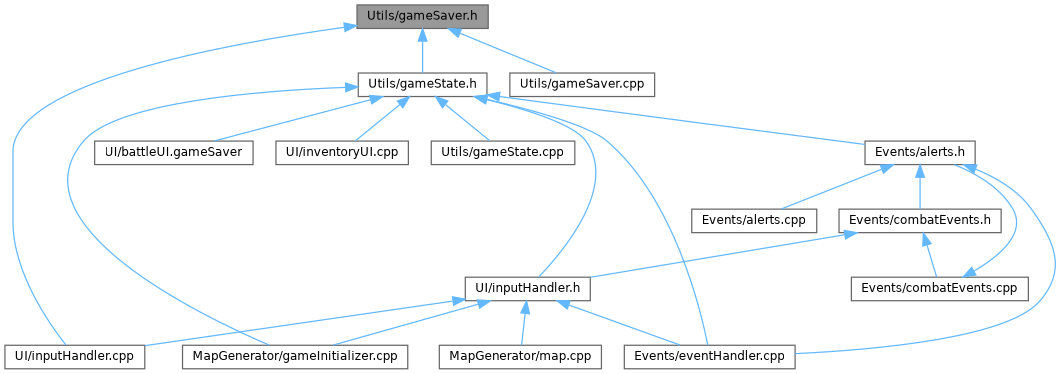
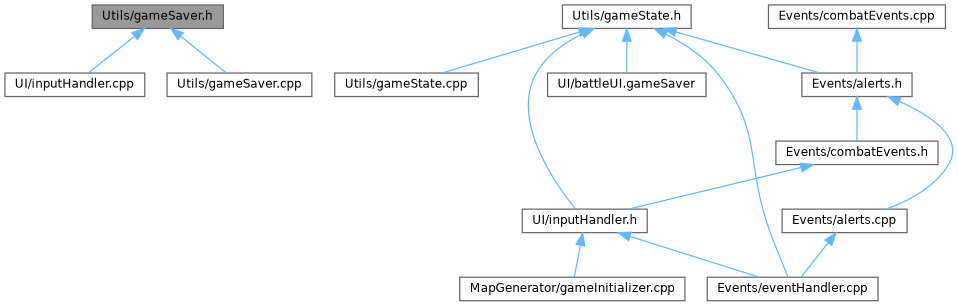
edge "Utils/gameState.h" -> "Utils/gameSaver.h": removed
node "UI/inventoryUI.cpp": removed
edge "MapGenerator/gameInitializer.cpp" -> "Utils/gameState.h": removed
edge "Events/combatEvents.cpp" -> "Events/combatEvents.h": removed
edge "Events/eventHandler.cpp" -> "Events/alerts.h": now "Events/eventHandler.cpp" -> "Events/alerts.cpp"
edge "UI/inputHandler.cpp" -> "UI/inputHandler.h": removed
node "MapGenerator/map.cpp": removed
